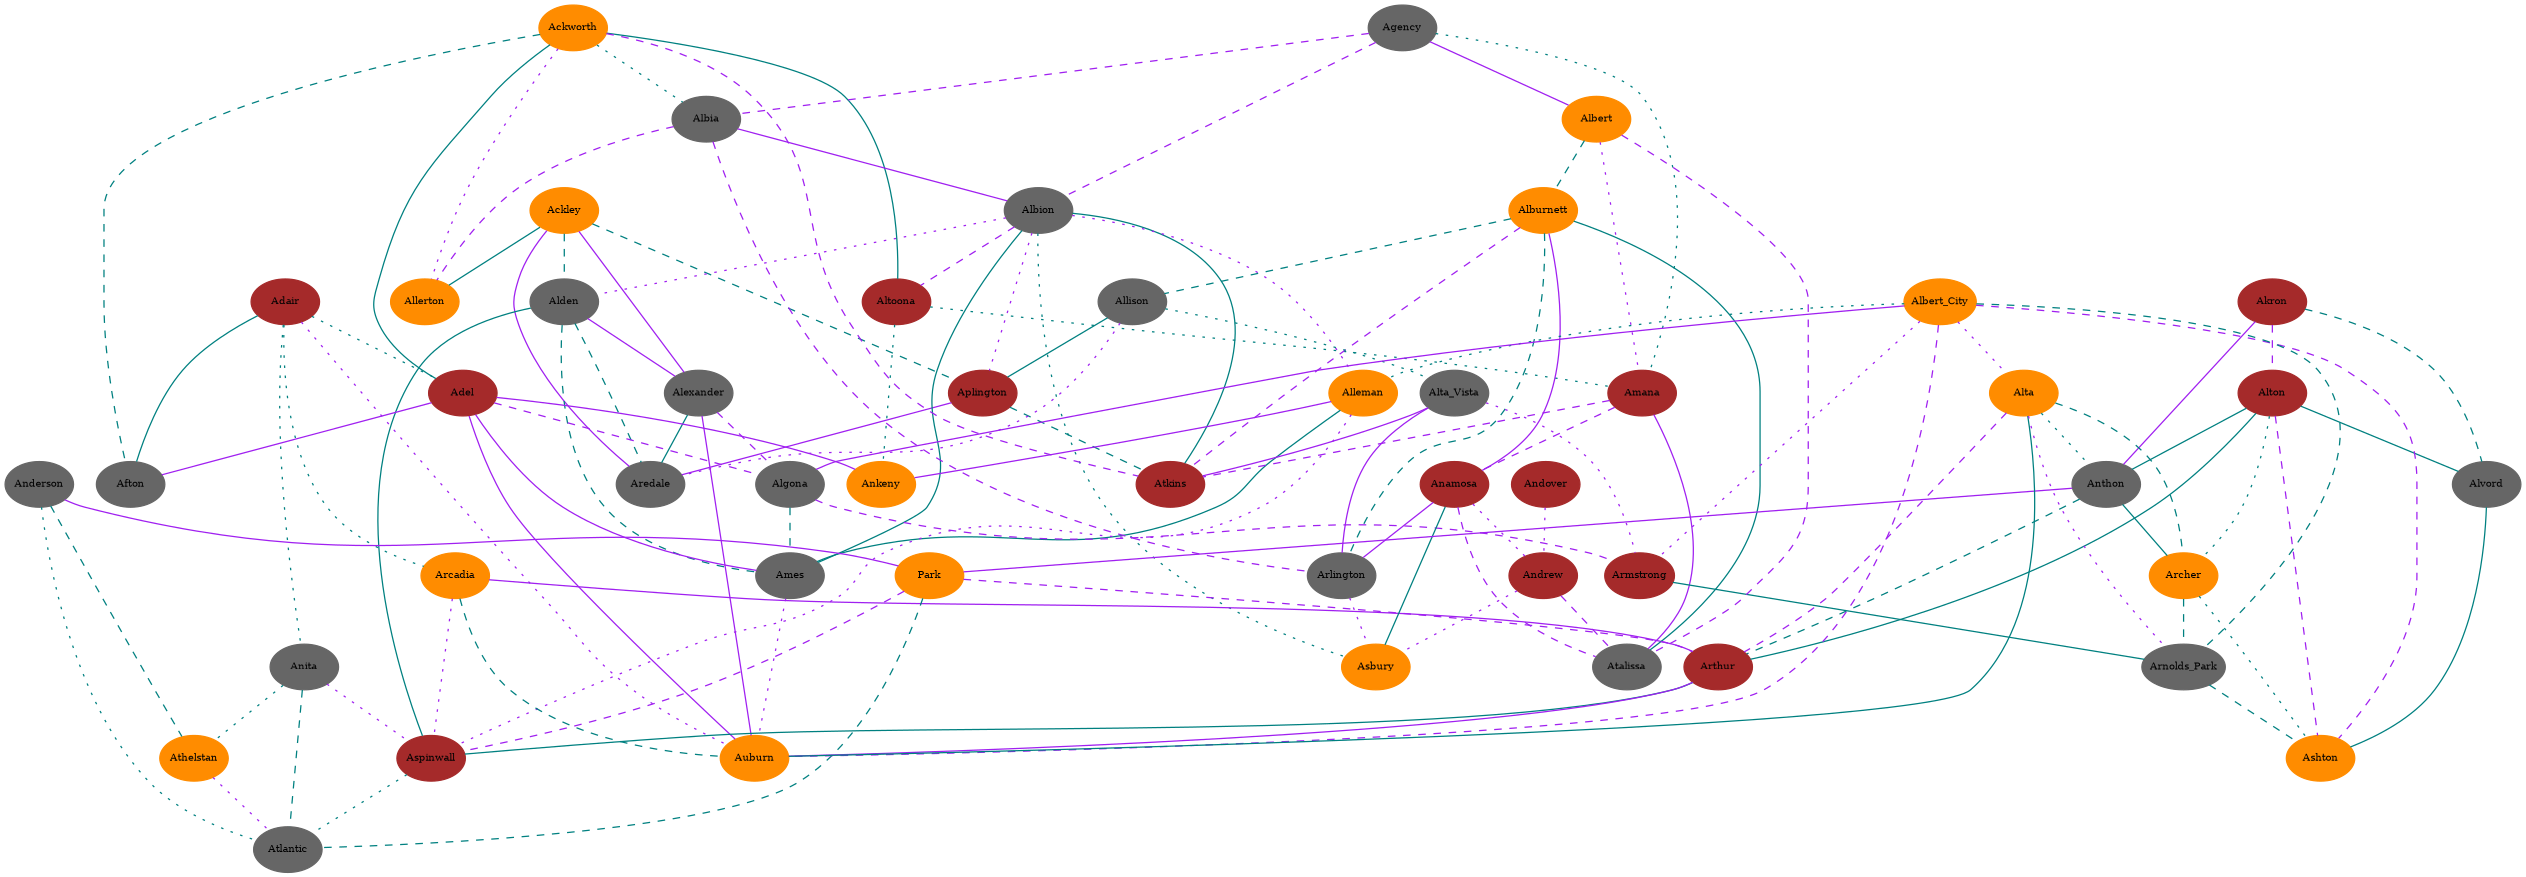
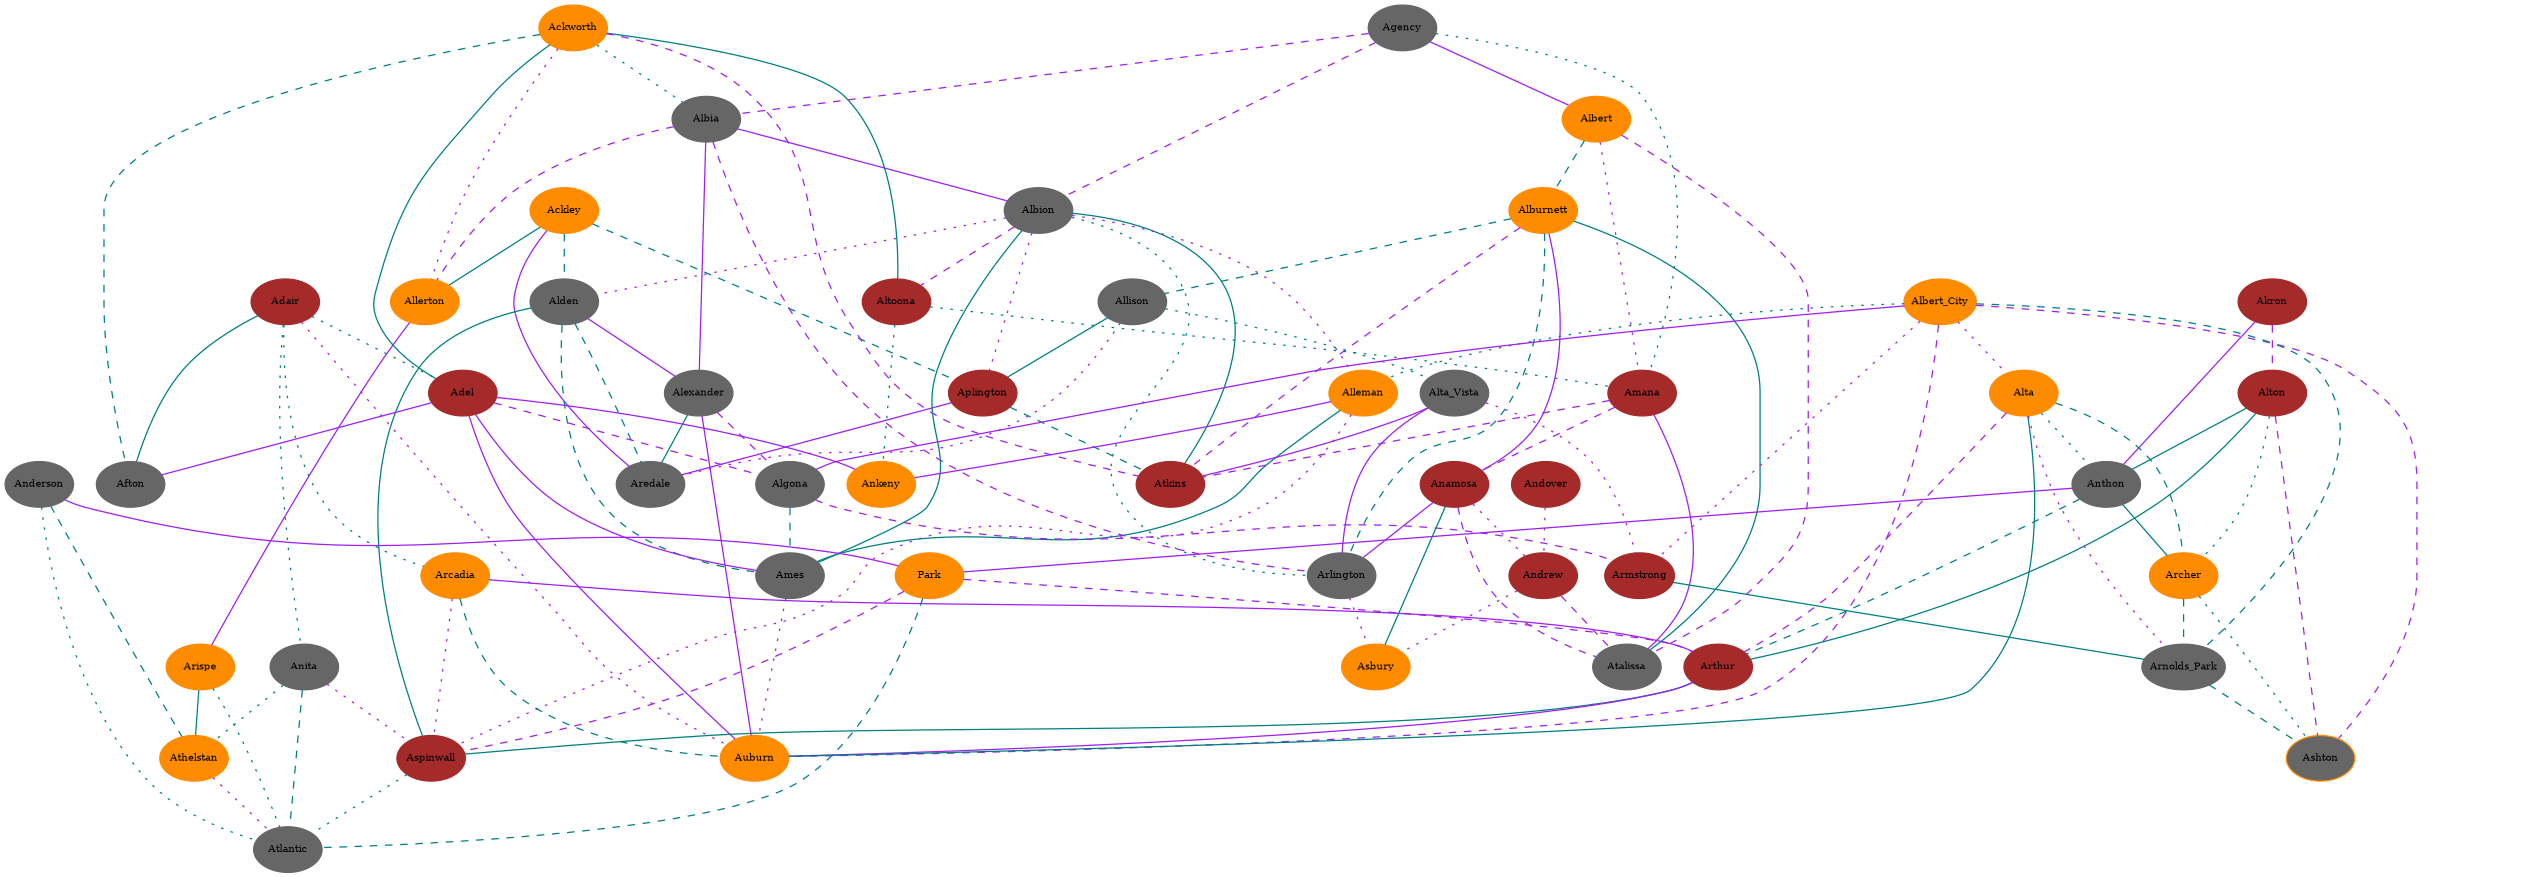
edge "Ackley" -- "Alexander": now "Albia" -- "Alexander"
node "Alvord": removed
edge "Albion" -- "Asbury": now "Albion" -- "Arlington"
node "Arispe": added
node "Ashton": fillcolor darkorange -> gray40
